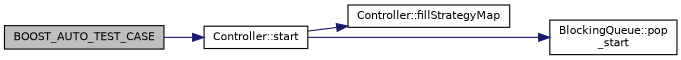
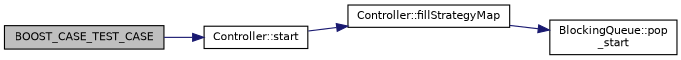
node "BOOST_AUTO_TEST_CASE": label "BOOST_AUTO_TEST_CASE" -> "BOOST_CASE_TEST_CASE"
edge "Controller::start" -> "BlockingQueue::pop _start": now "Controller::fillStrategyMap" -> "BlockingQueue::pop _start"
